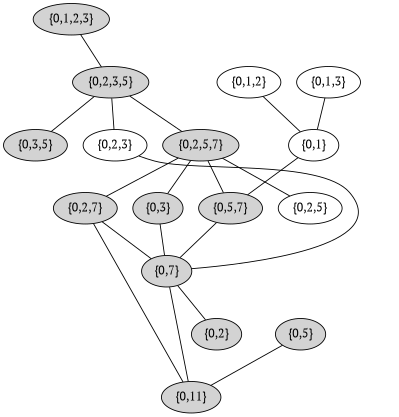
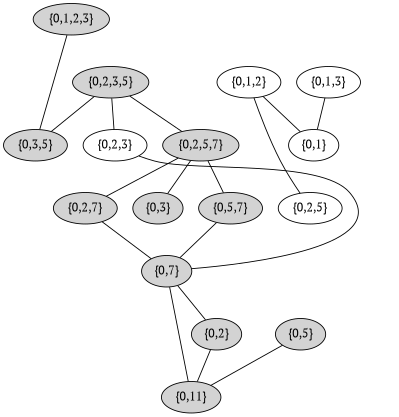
edge "{0,1,2,3}" -- "{0,2,3,5}": now "{0,1,2,3}" -- "{0,3,5}"
edge "{0,1}" -- "{0,5,7}": removed
edge "{0,2,5,7}" -- "{0,2,5}": now "{0,1,2}" -- "{0,2,5}"
edge "{0,3}" -- "{0,7}": removed
edge "{0,2,7}" -- "{0,11}": now "{0,2}" -- "{0,11}"
